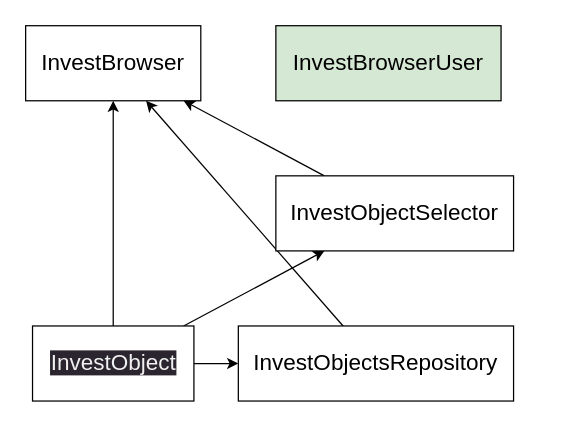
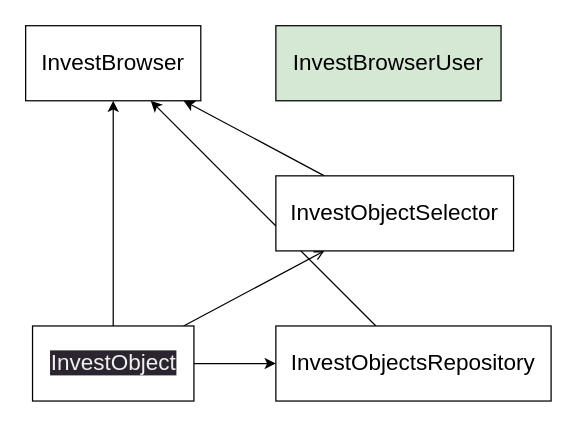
edge "InvestObject" -> "InvestObjectSelector": arrowhead classic -> open
node "InvestObjectsRepository": moved (376, 363) -> (413, 363)
